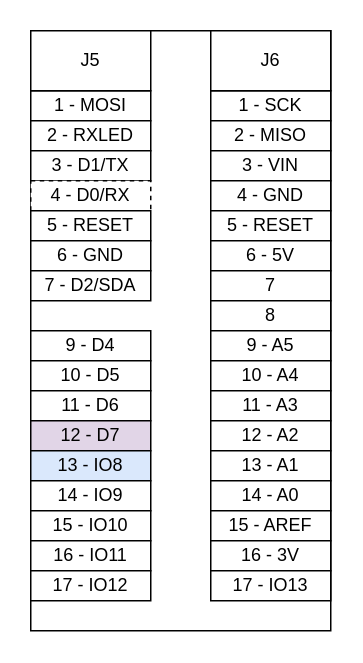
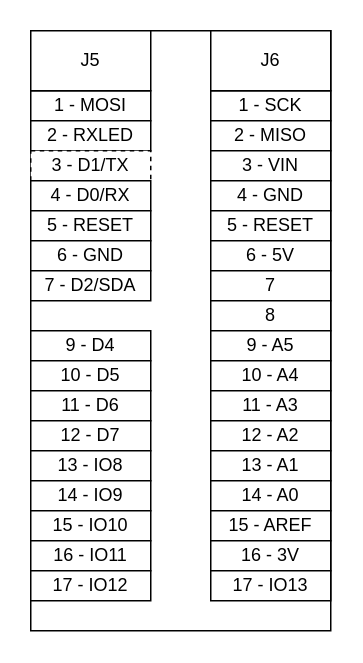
node "3 - D1/TX": style solid -> dashed
node "4 - D0/RX": style dashed -> solid
node "12 - D7": fillcolor #e1d5e7 -> #ffffff
node "13 - IO8": fillcolor #dae8fc -> #ffffff
